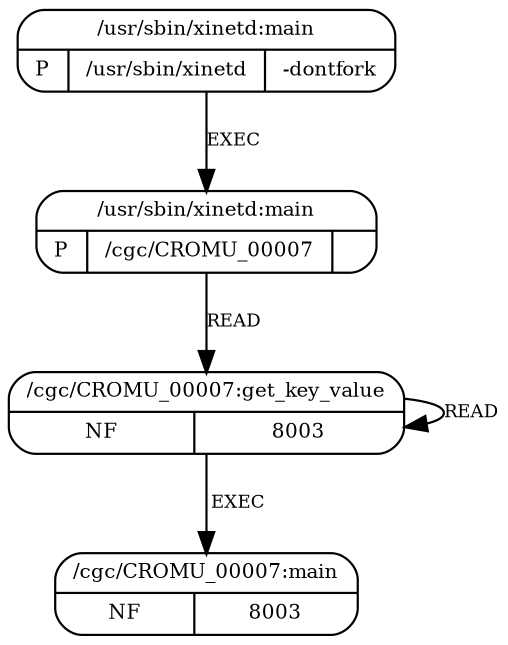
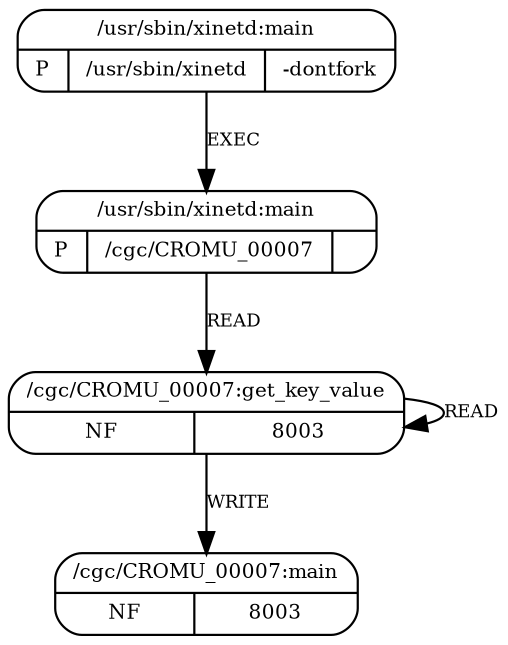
edge "/cgc/CROMU_00007:get_key_value" -> "/cgc/CROMU_00007:main": label "EXEC" -> "WRITE"
